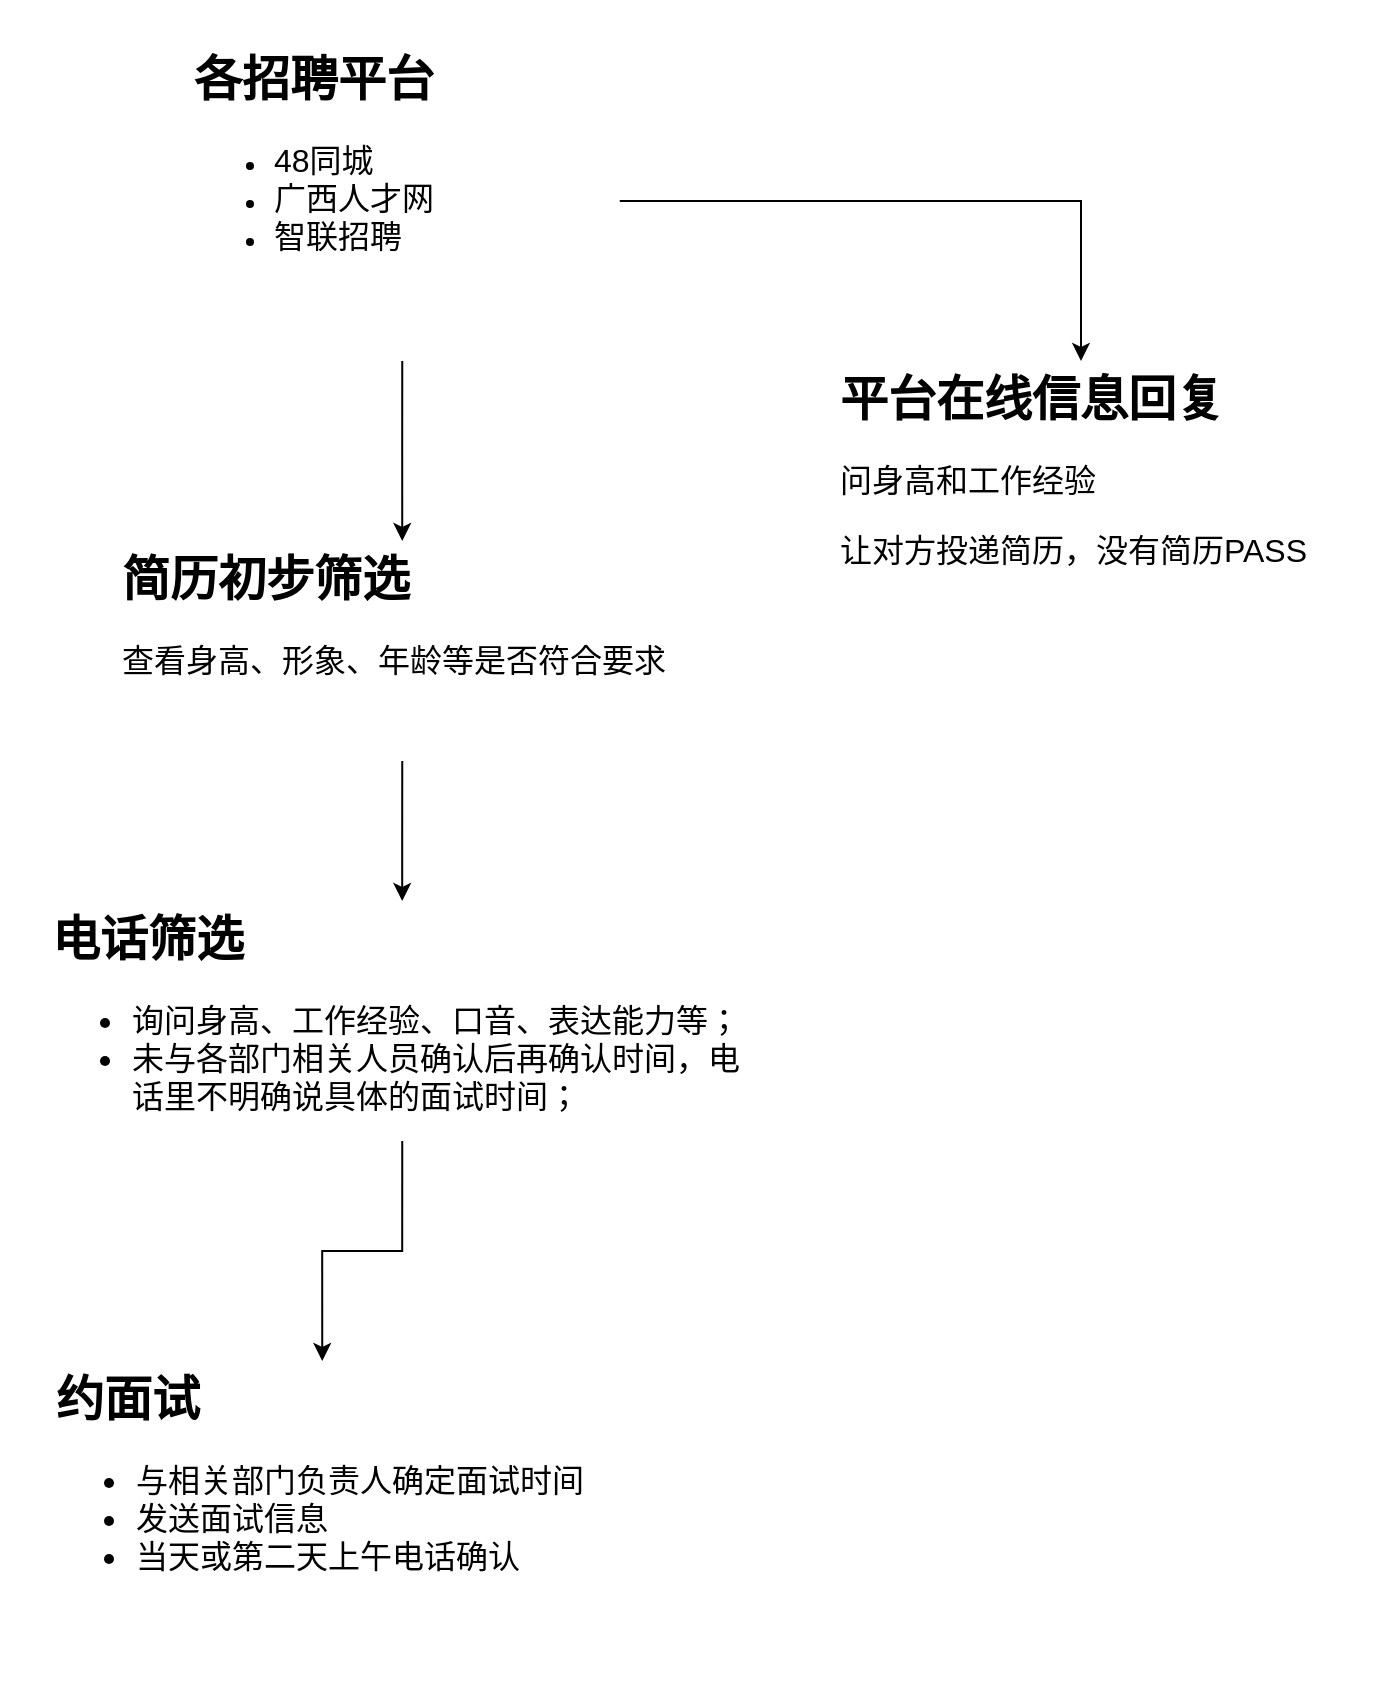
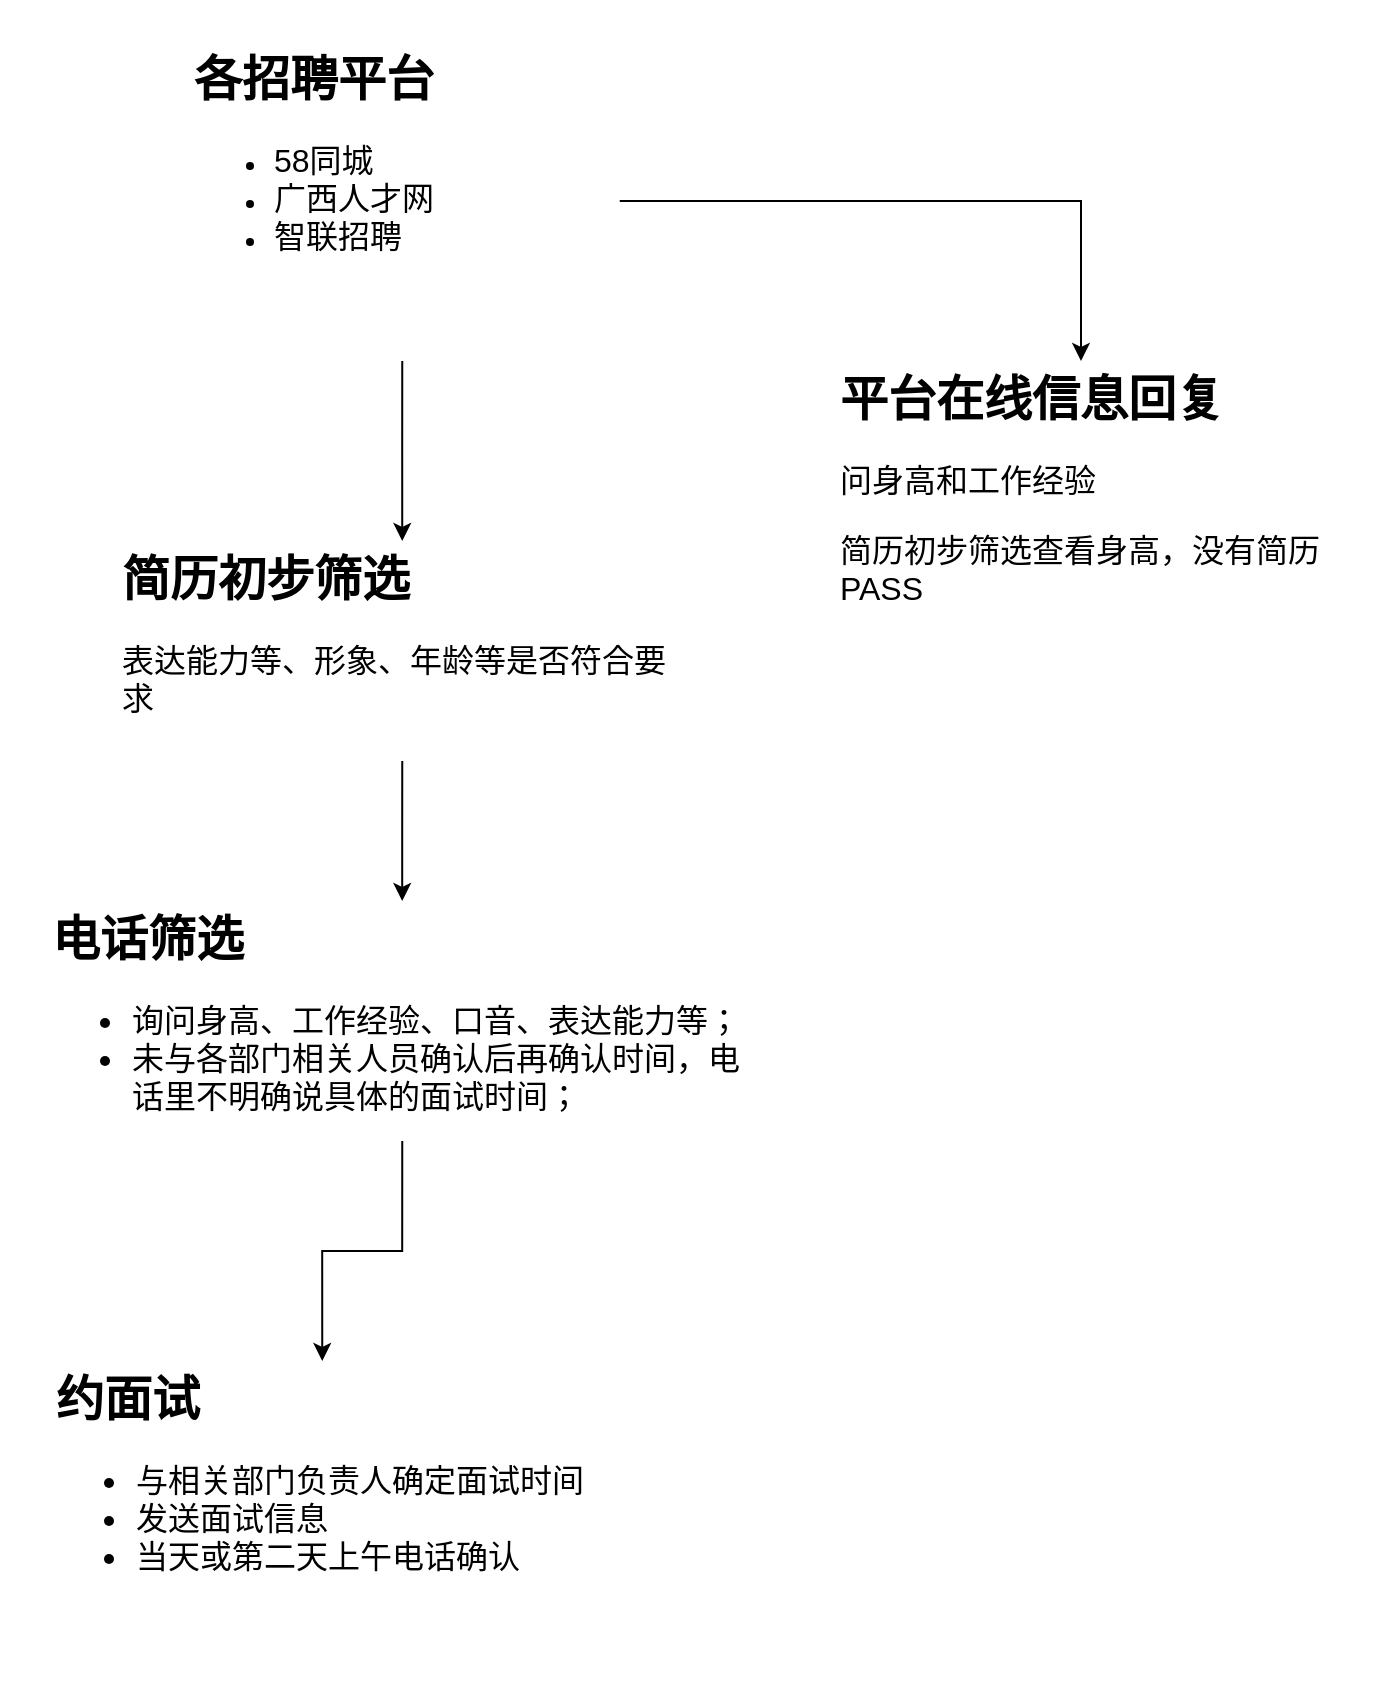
node "各招聘平台 48同城 广西人才网 智联招聘": label "各招聘平台 48同城 广西人才网 智联招聘" -> "各招聘平台 58同城 广西人才网 智联招聘"
node "平台在线信息回复 问身高和工作经验 让对方投递简历，没有简历PASS": label "平台在线信息回复 问身高和工作经验 让对方投递简历，没有简历PASS" -> "平台在线信息回复 问身高和工作经验 简历初步筛选查看身高，没有简历PASS"
node "简历初步筛选查看身高、形象、年龄等是否符合要求": label "简历初步筛选查看身高、形象、年龄等是否符合要求" -> "简历初步筛选表达能力等、形象、年龄等是否符合要求"
